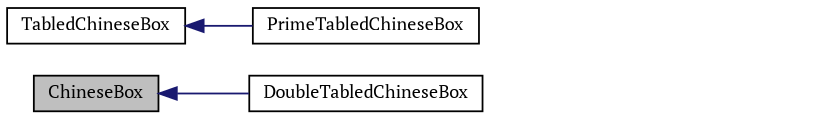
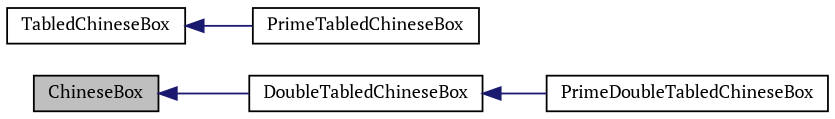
node "PrimeDoubleTabledChineseBox": added
